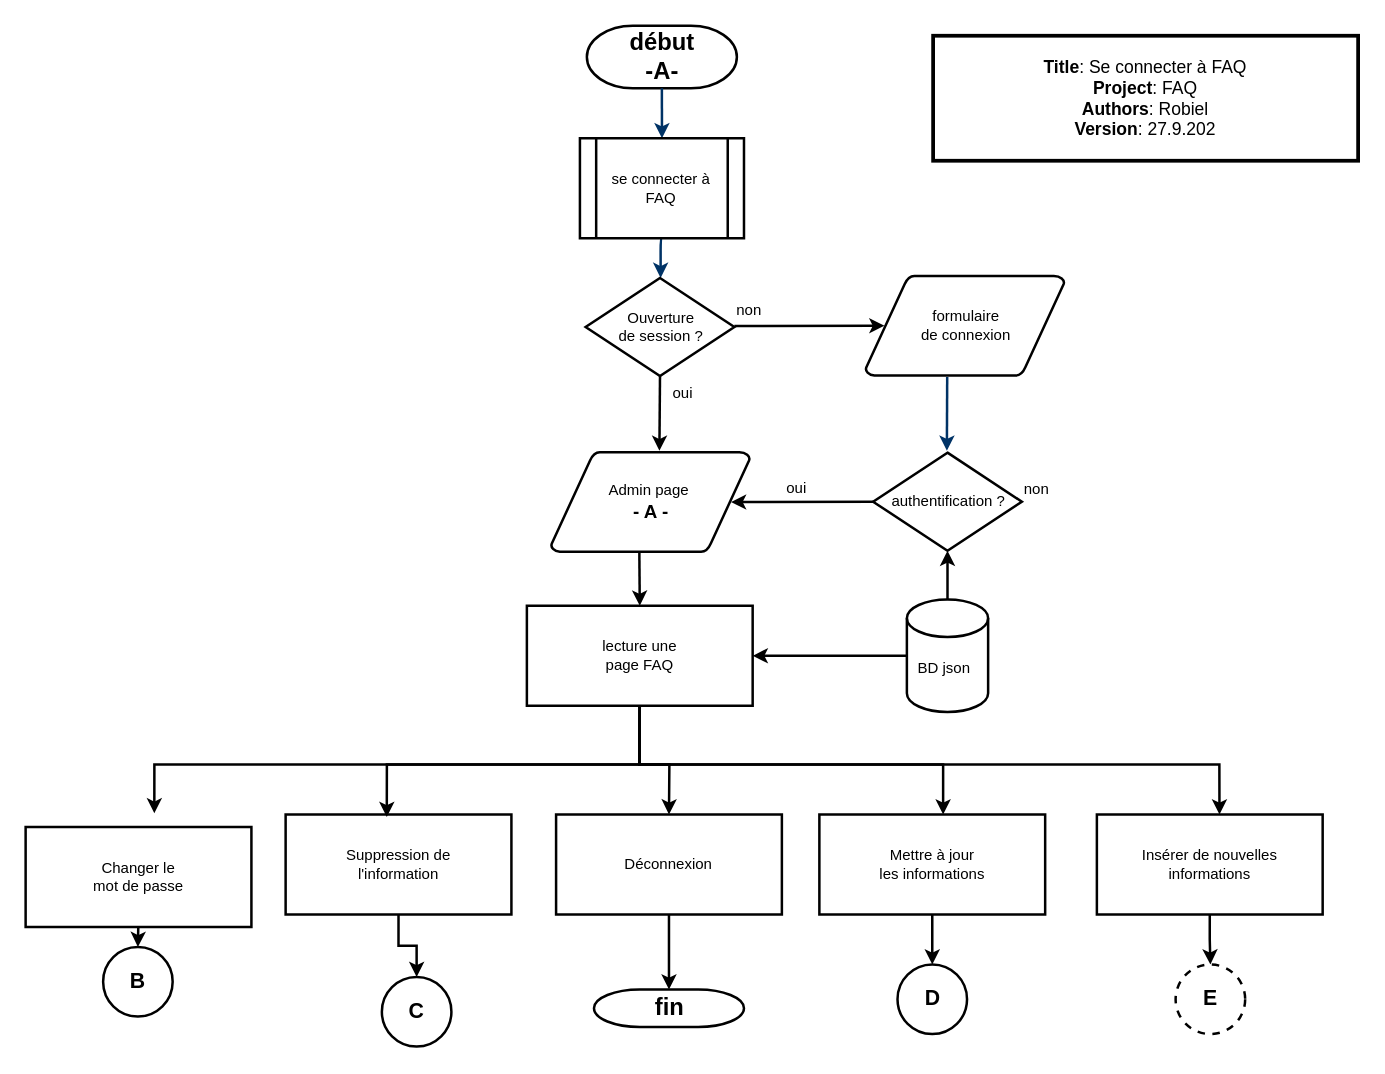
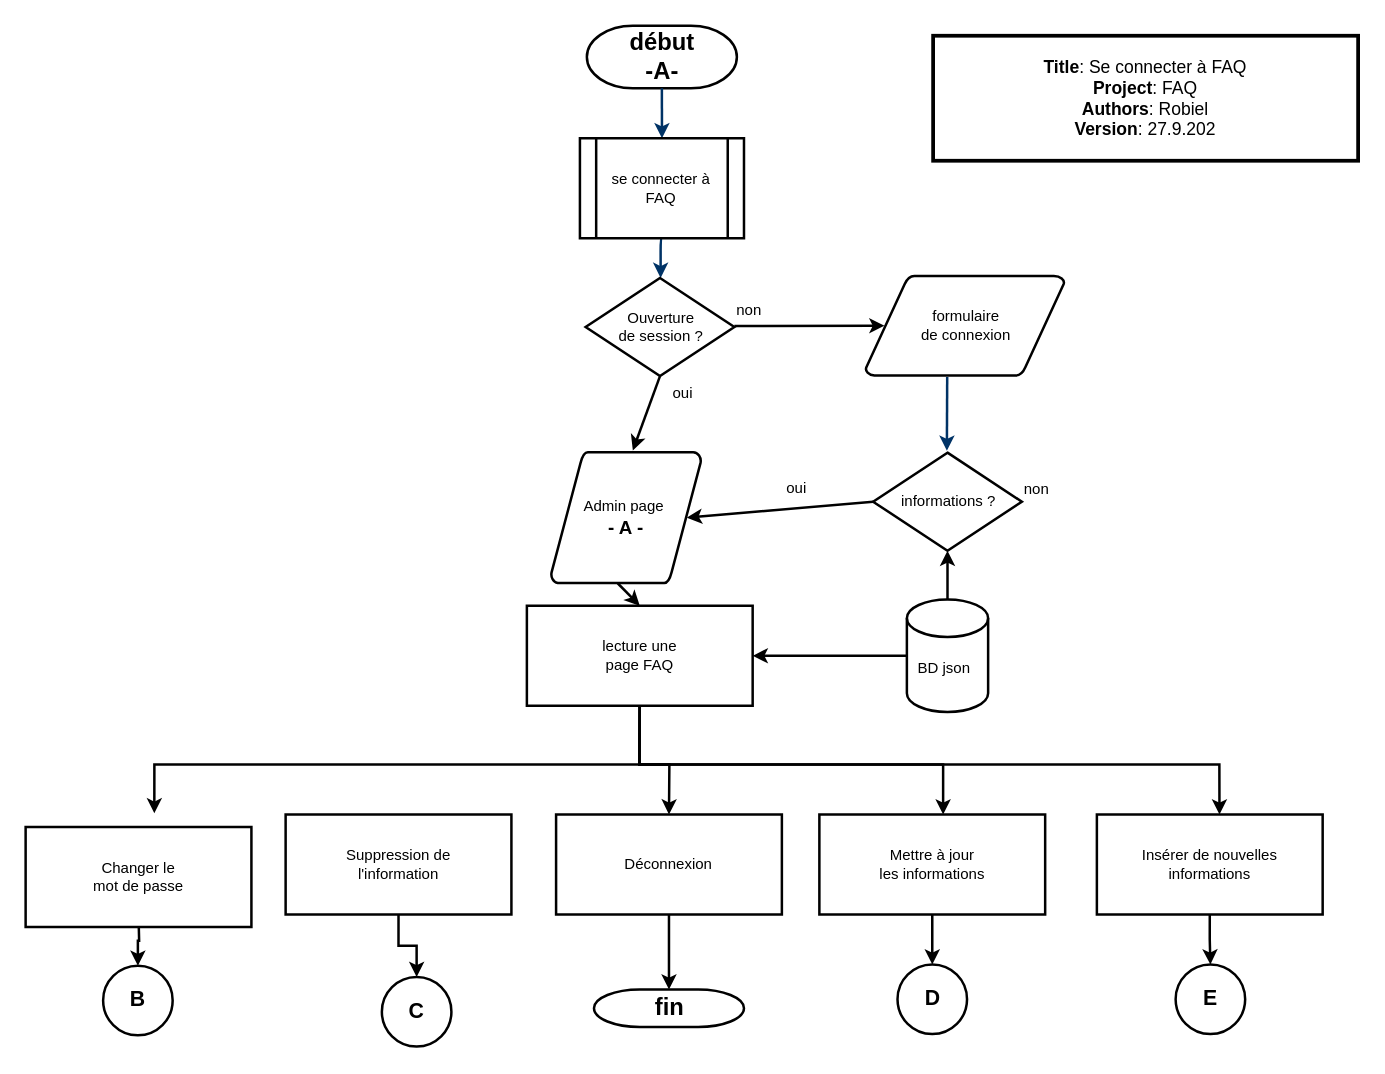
node "Admin page - A -": size 199x100 -> 150x131
node "authentification ?": label "authentification ?" -> "informations ?"
edge "lecture unepage FAQ" -> "Suppression del'information": removed
node "B": moved (138, 982) -> (138, 1000)
node "E": style dashed -> solid
